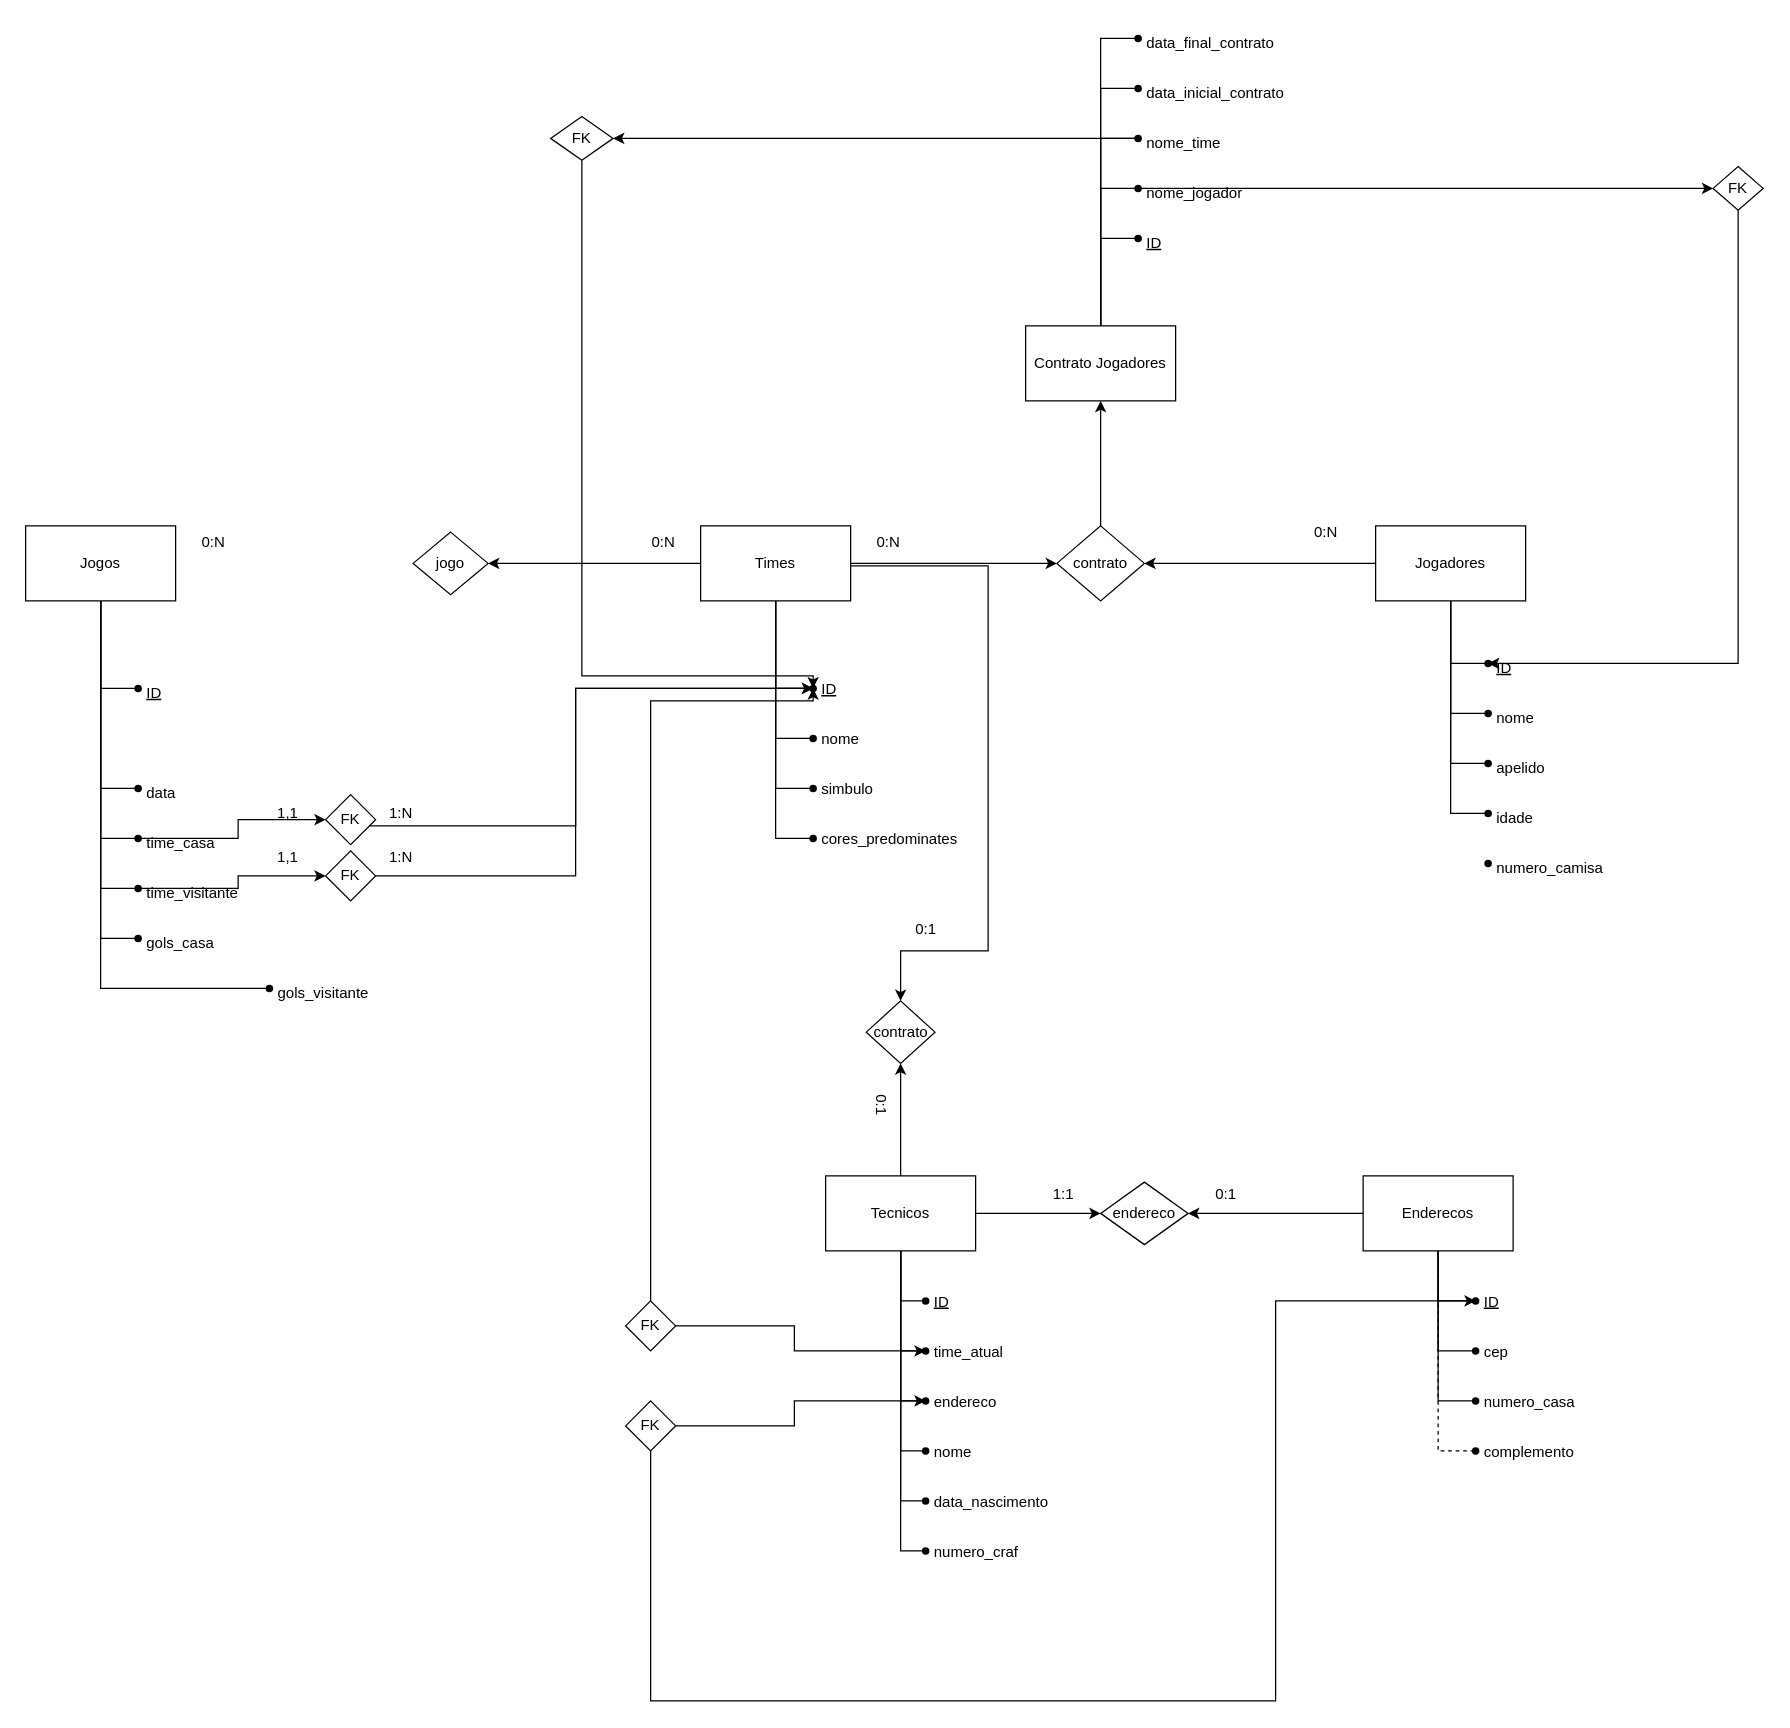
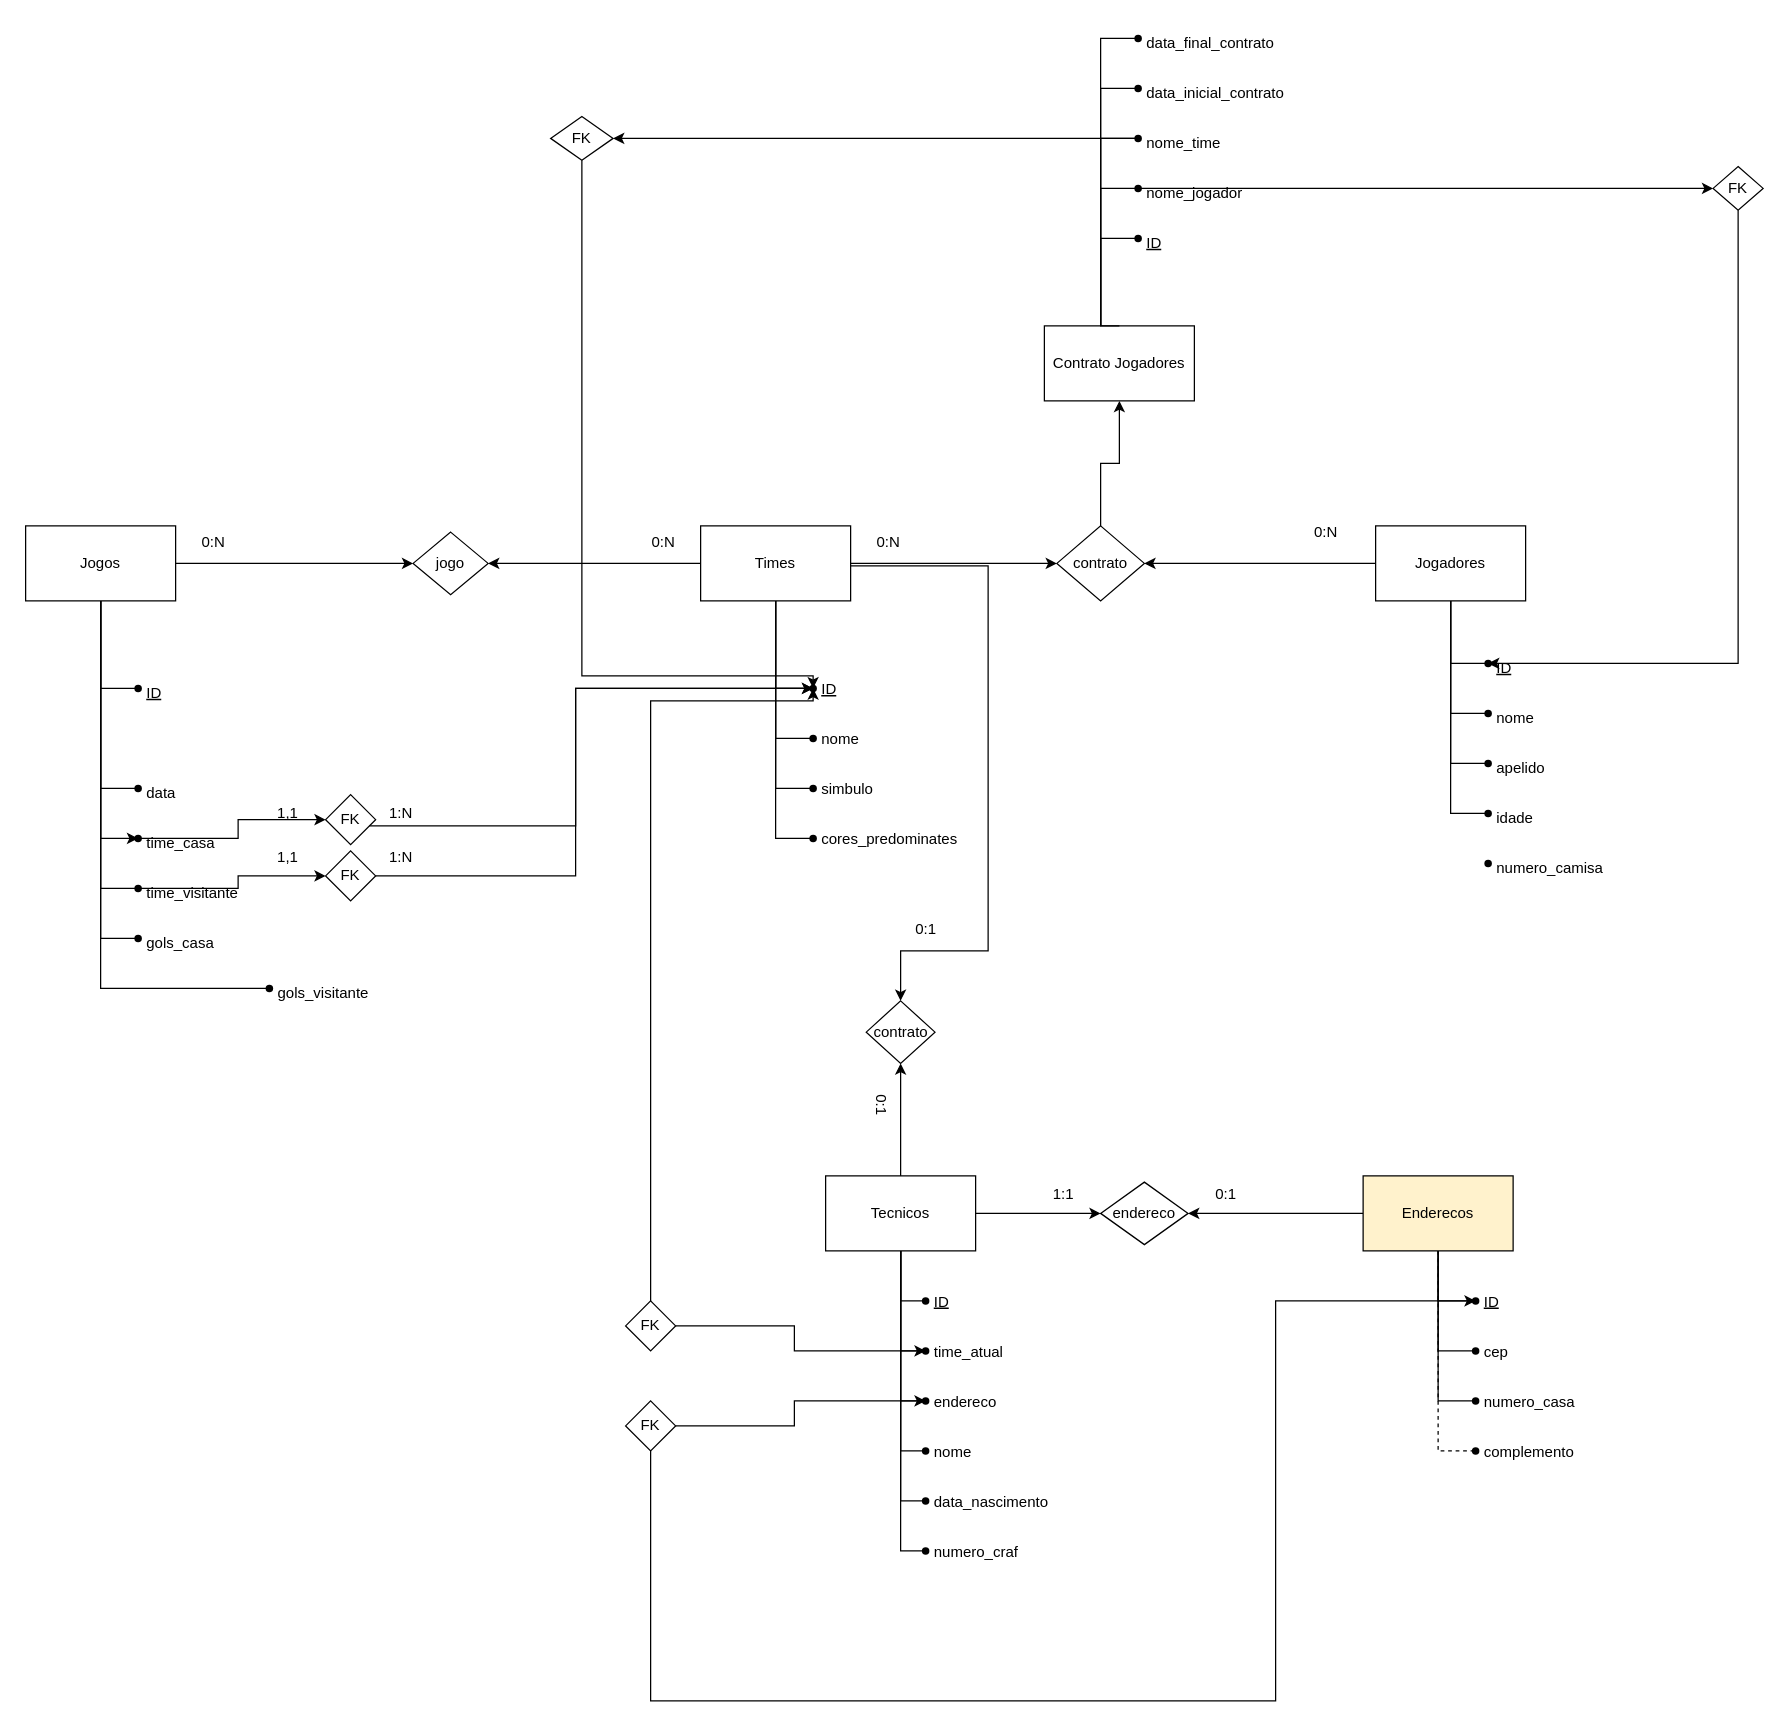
node "Contrato Jogadores": moved (1101, 363) -> (1119, 363)
edge "Jogos" -> "jogo": added
edge "Jogos" -- "time_casa": arrowhead none -> classic
node "Enderecos": fillcolor #ffffff -> #fff2cc
